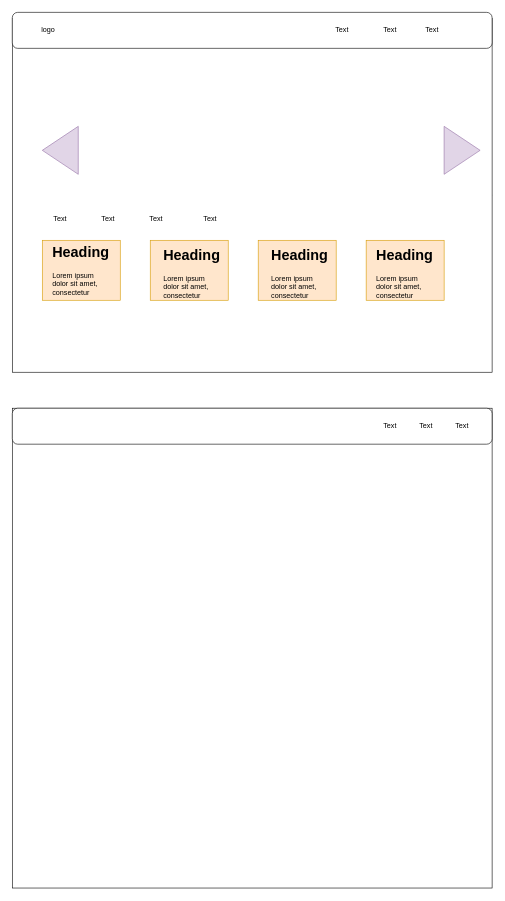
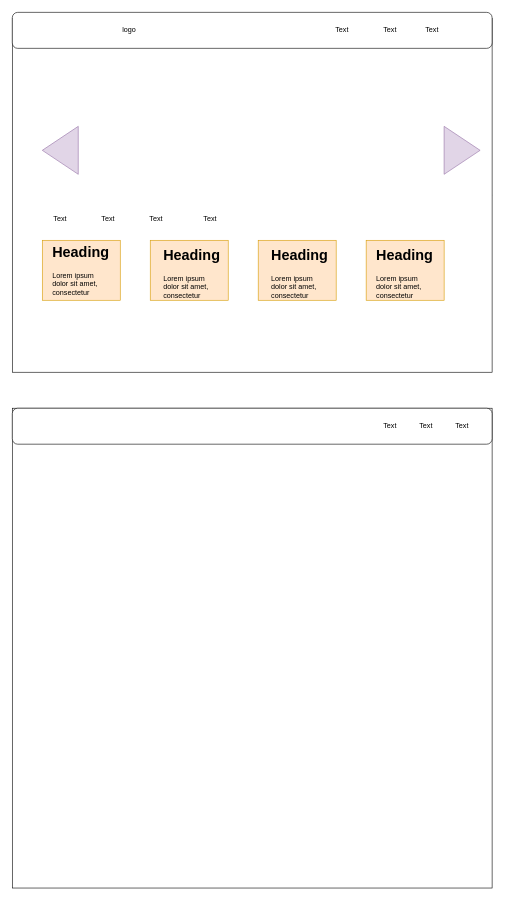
node "logo": moved (48, 30) -> (129, 30)
